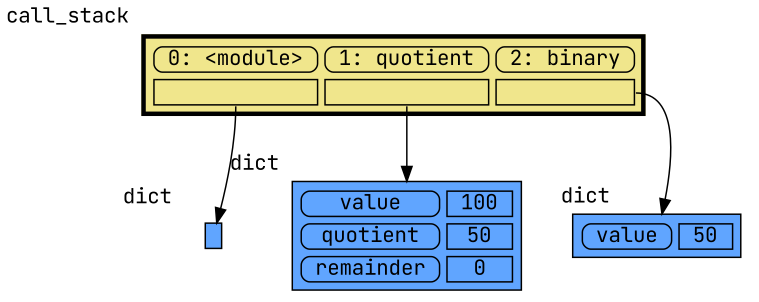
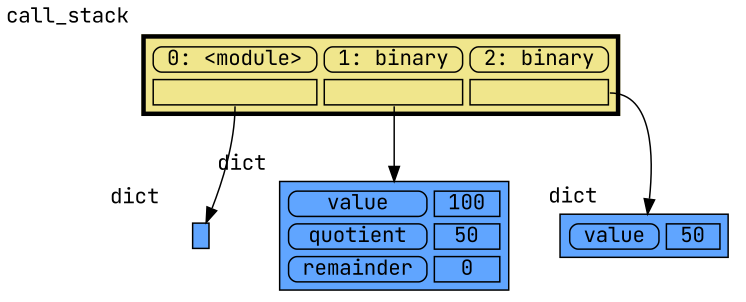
node "0: <module>": text "1: quotient" -> "1: binary"
